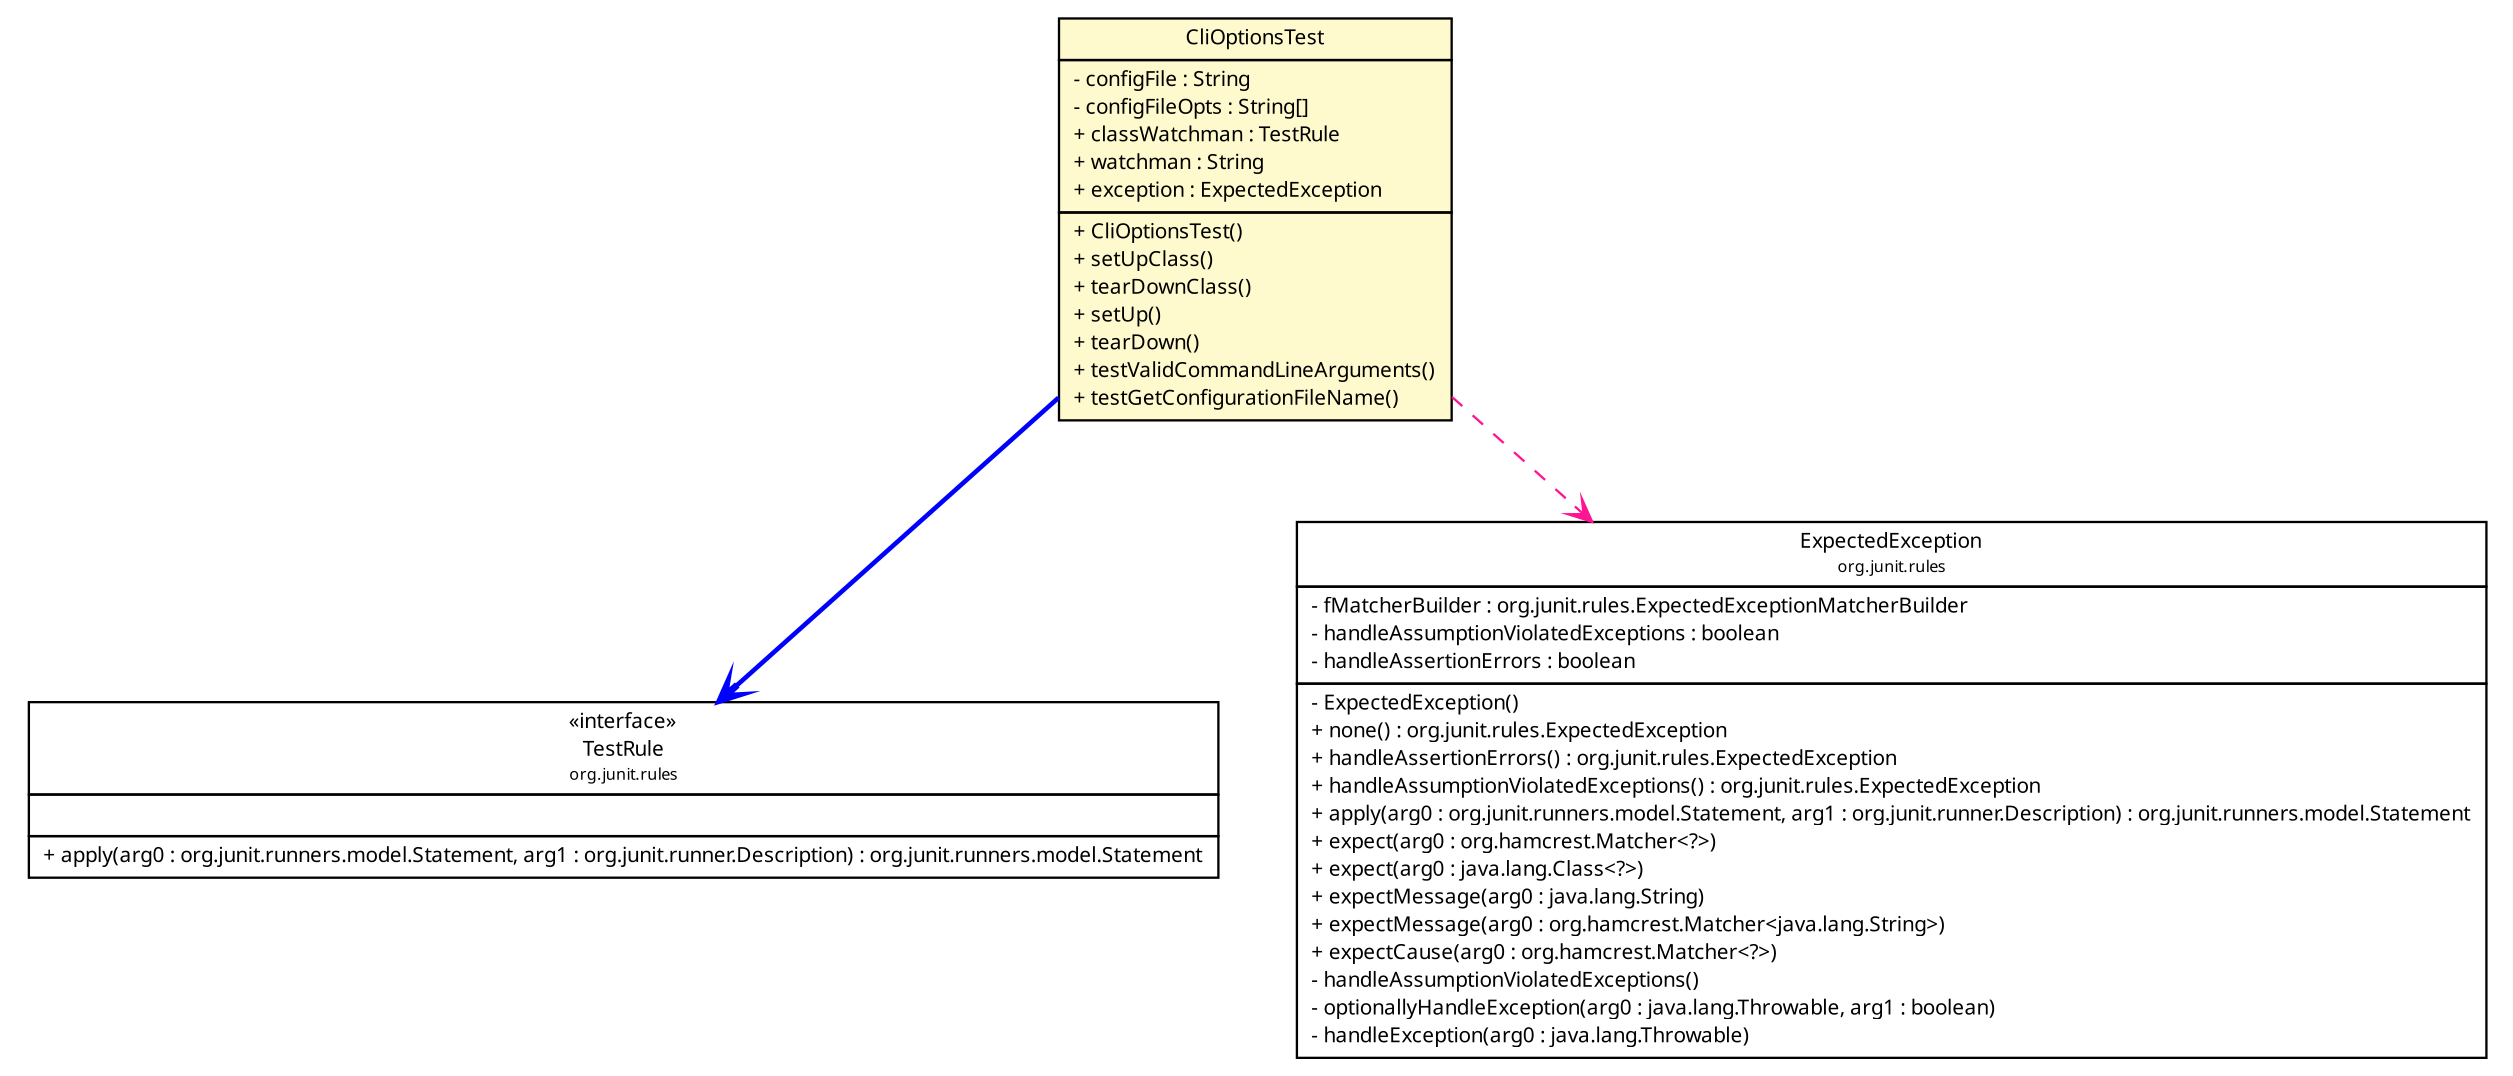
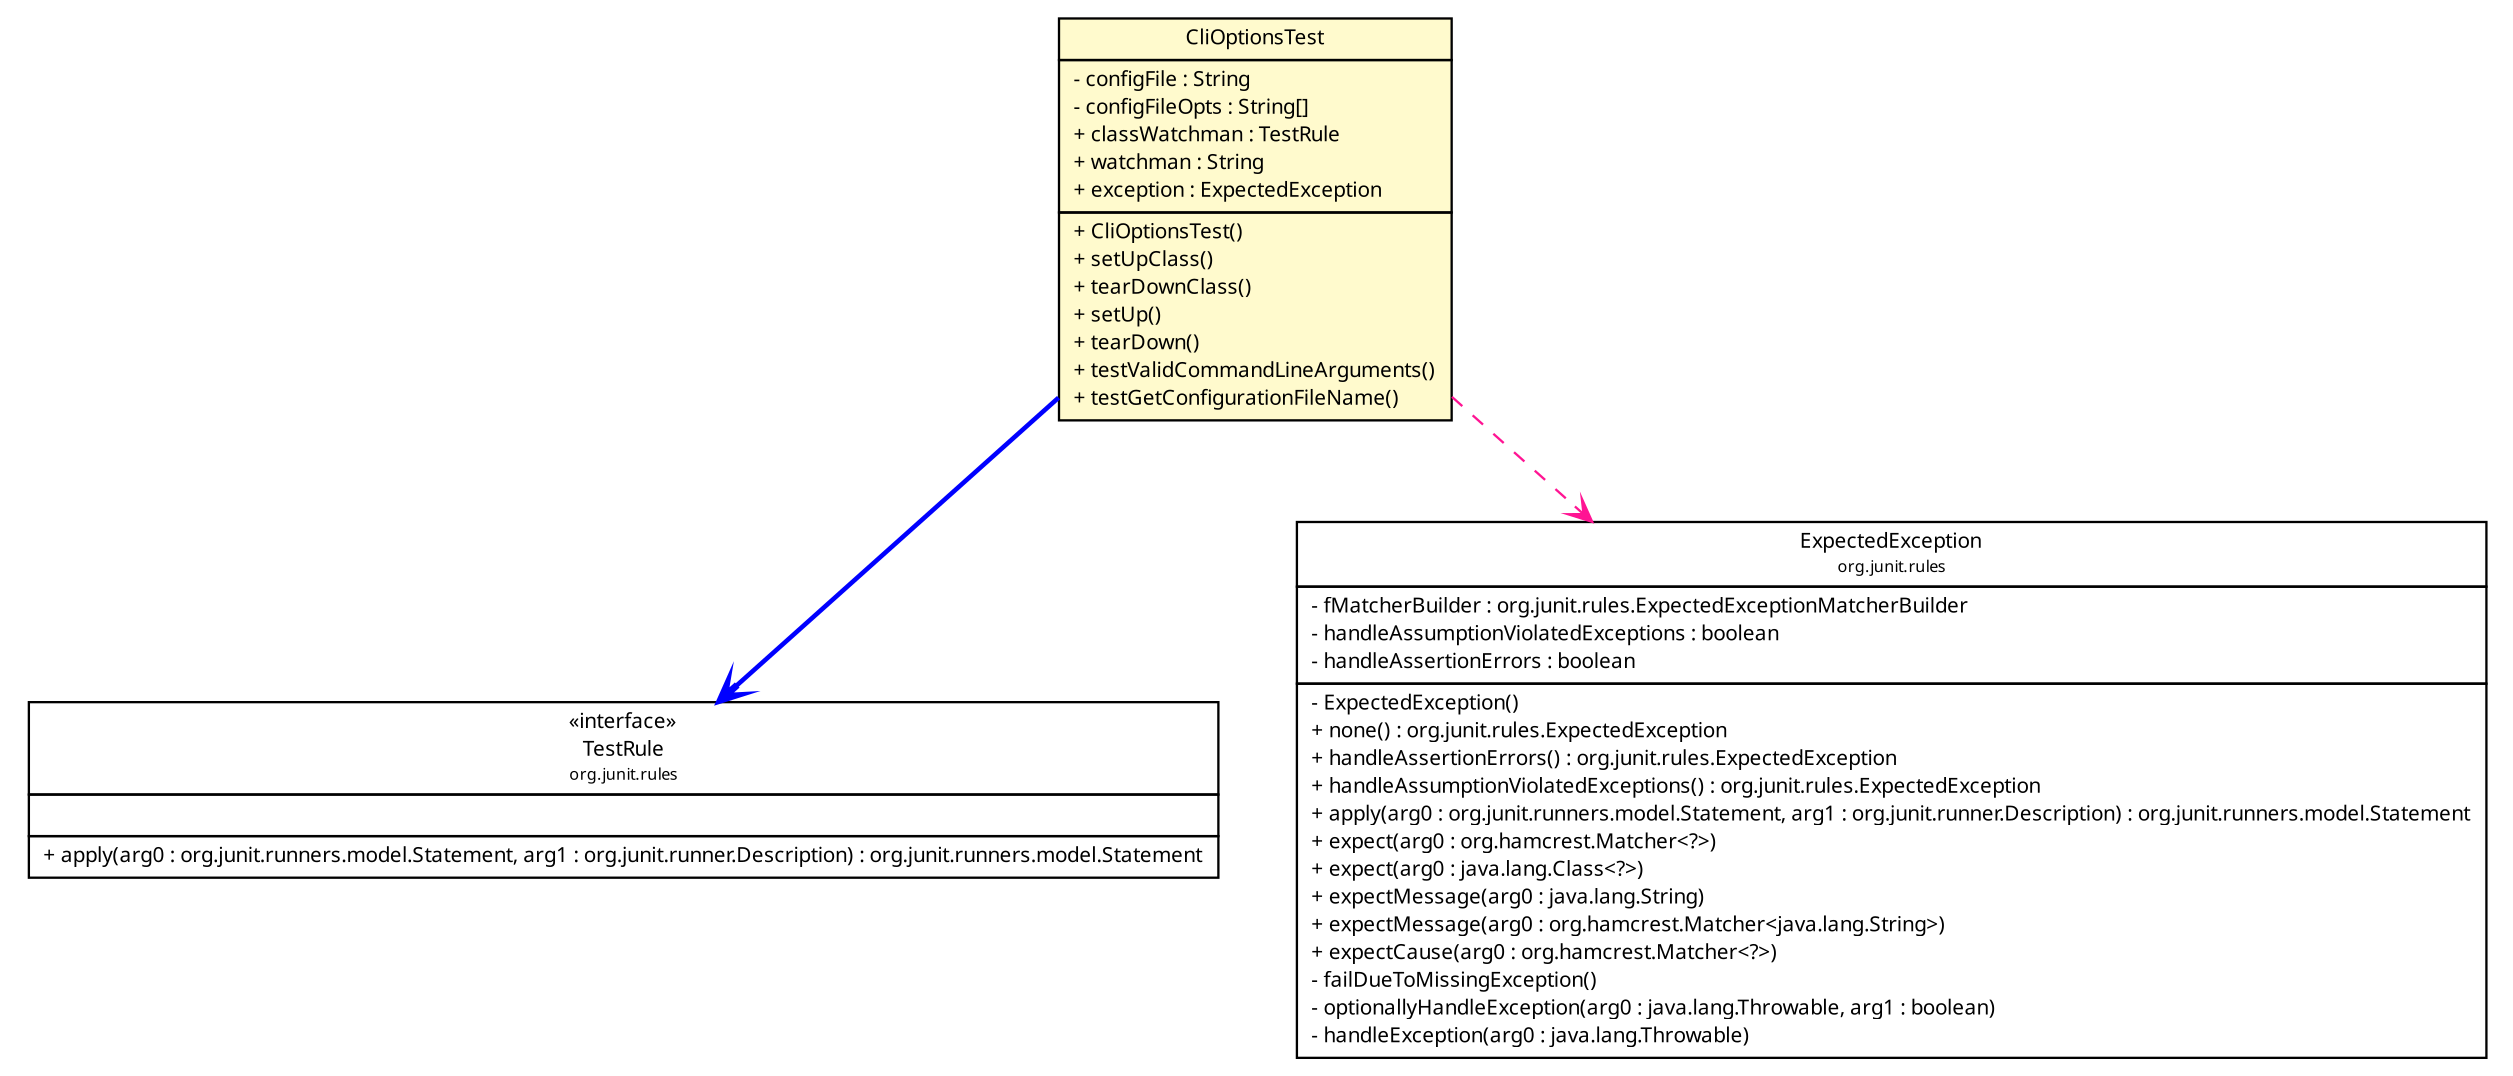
node "ExpectedException": text "- handleAssumptionViolatedExceptions()" -> "- failDueToMissingException()"
